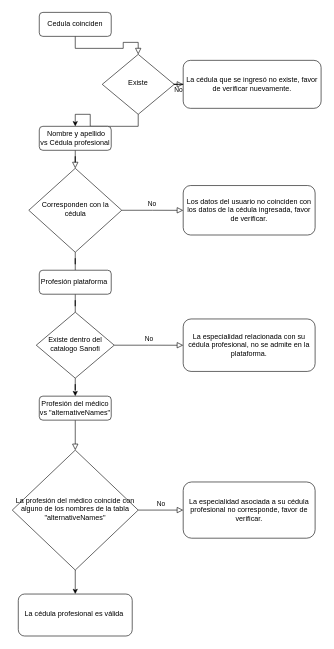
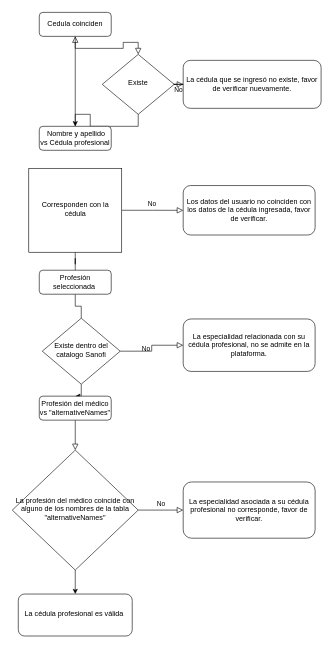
edge "Nombre y apellido vs Cédula profesional" -> "Corresponden con la cédula": now "Nombre y apellido vs Cédula profesional" -> "Cedula coinciden"
node "Corresponden con la cédula": shape diamond -> rectangle
node "Profesión plataforma": label "Profesión plataforma" -> "Profesión seleccionada"
node "Existe dentro del catalogo Sanofi": moved (75, 345) -> (81, 351)
